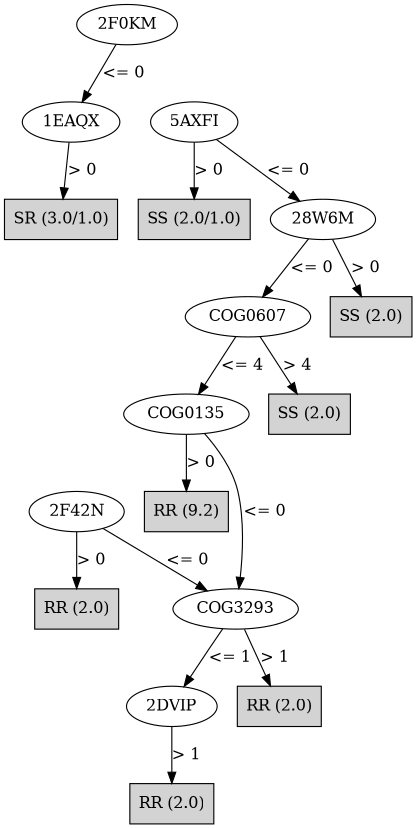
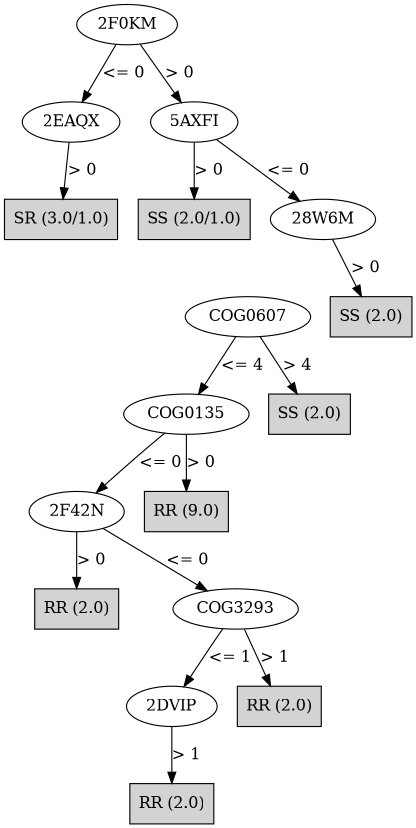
edge "2F0KM" -> "5AXFI": added, label "> 0"
node "1EAQX": label "1EAQX" -> "2EAQX"
edge "28W6M" -> "COG0607": removed, label "<= 0"
edge "COG0135" -> "COG3293": now "COG0135" -> "2F42N"
node "RR (9.2)": label "RR (9.2)" -> "RR (9.0)"
